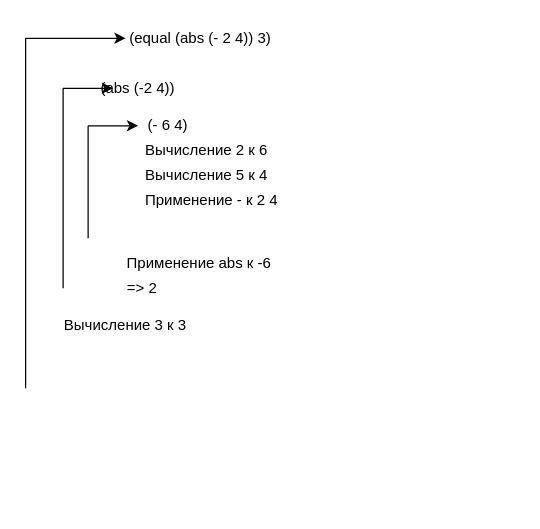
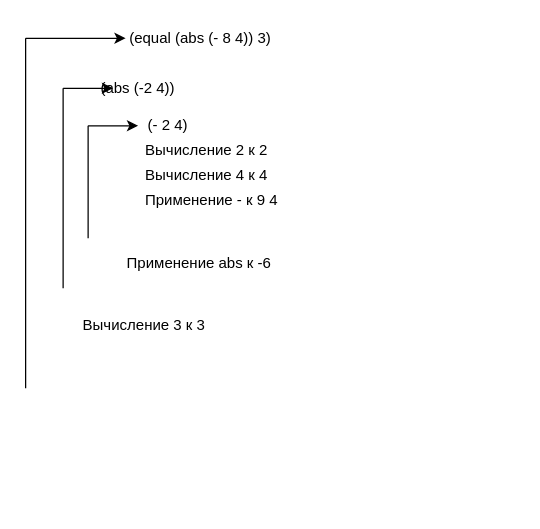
node "(equal (abs (- 2 4)) 3)": label "(equal (abs (- 2 4)) 3)" -> "(equal (abs (- 8 4)) 3)"
node "(- 6 4)": label "(- 6 4)" -> "(- 2 4)"
node "Вычисление 2 к 6": label "Вычисление 2 к 6" -> "Вычисление 2 к 2"
node "Вычисление 5 к 4": label "Вычисление 5 к 4" -> "Вычисление 4 к 4"
node "Применение - к 2 4": label "Применение - к 2 4" -> "Применение - к 9 4"
node "=> 2": removed
node "Вычисление 3 к 3": moved (126, 326) -> (144, 326)
